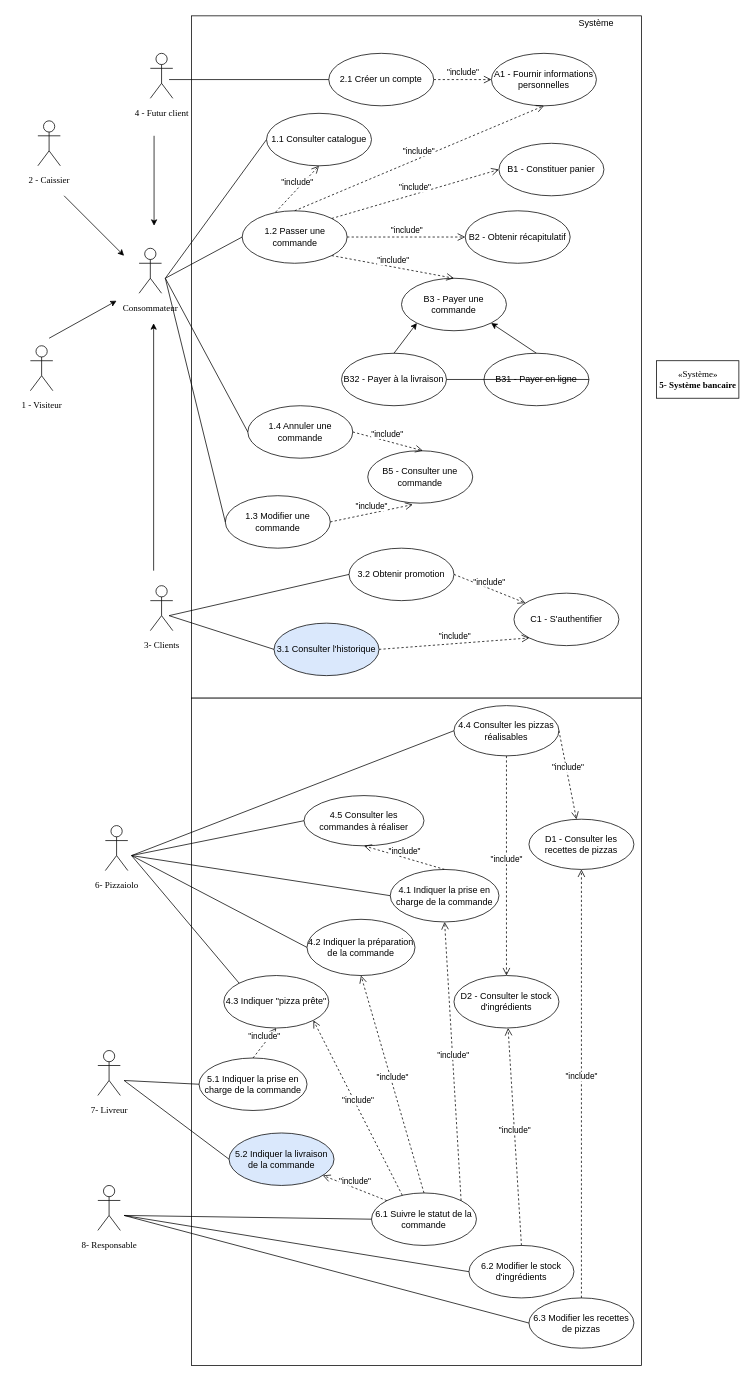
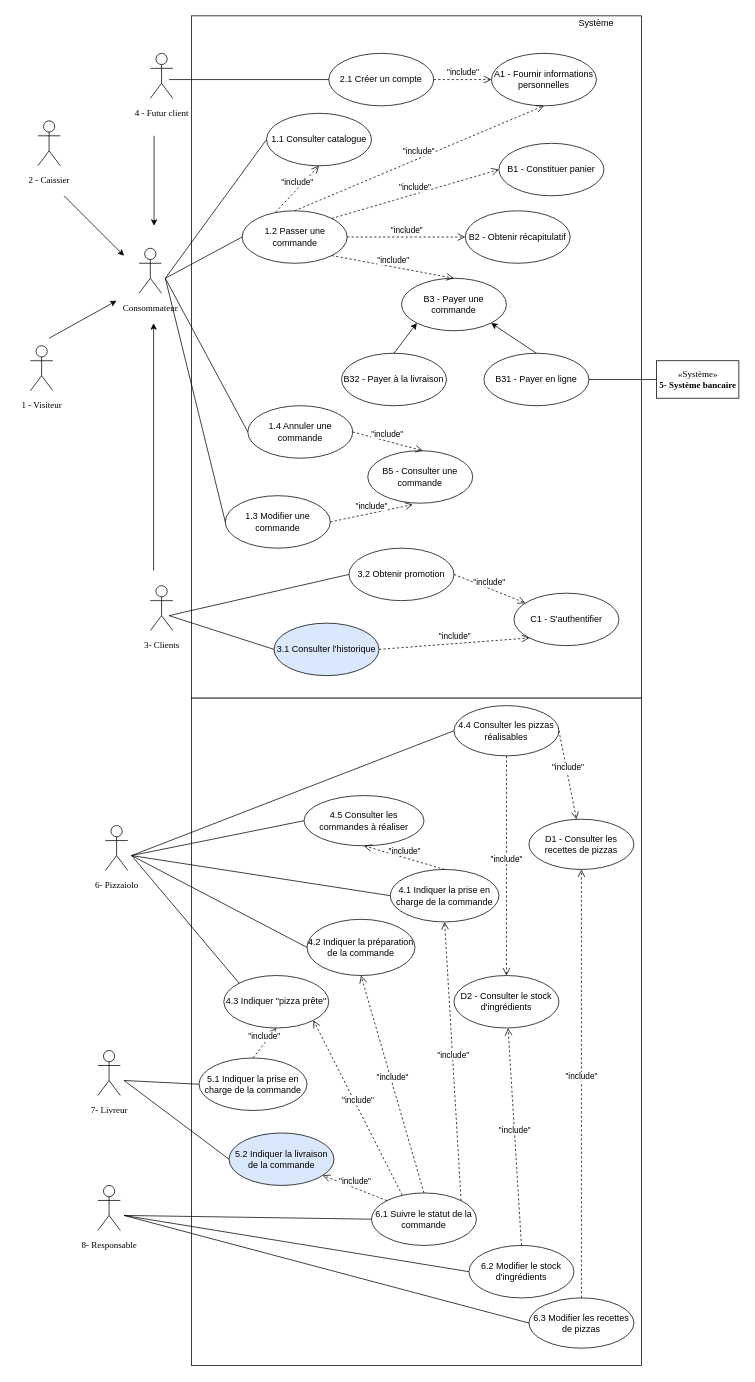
edge "B32 - Payer à la livraison" -- "B31 - Payer en ligne": now "«Système» 5- Système bancaire" -- "B31 - Payer en ligne"
